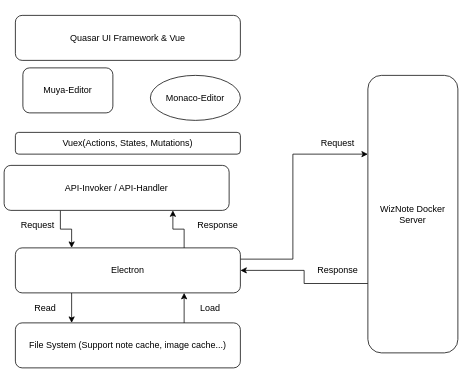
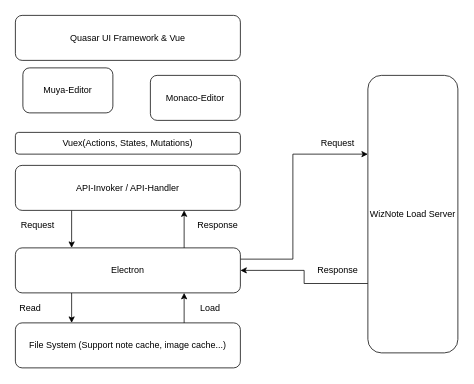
node "Monaco-Editor": shape ellipse -> rounded rectangle
node "API-Invoker / API-Handler": moved (117, 188) -> (128, 188)
node "WizNote Docker Server": label "WizNote Docker Server" -> "WizNote Load Server"
node "Read": moved (45, 308) -> (30, 308)
